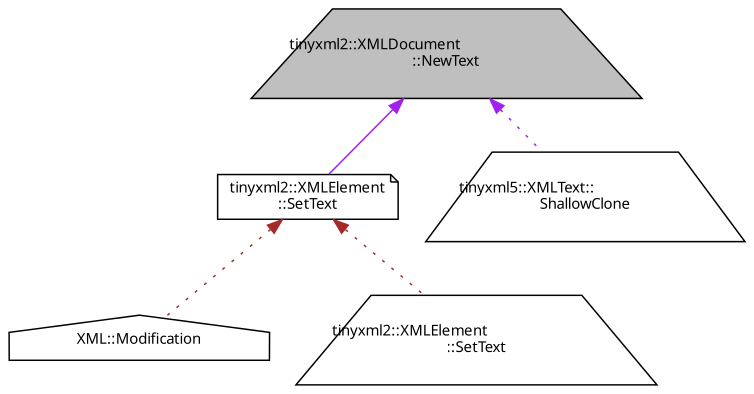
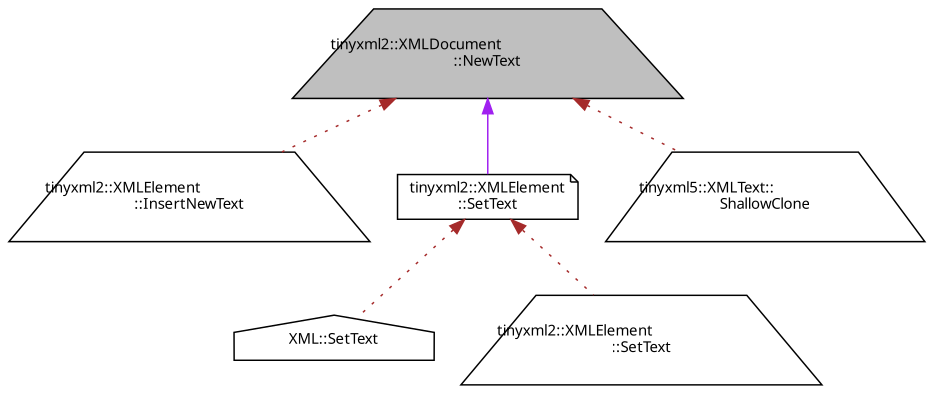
edge "tinyxml5::XMLText:: ShallowClone" -> "tinyxml2::XMLDocument ::NewText": color purple -> brown
node "tinyxml2::XMLElement ::InsertNewText": added
node "XML::Modification": label "XML::Modification" -> "XML::SetText"
